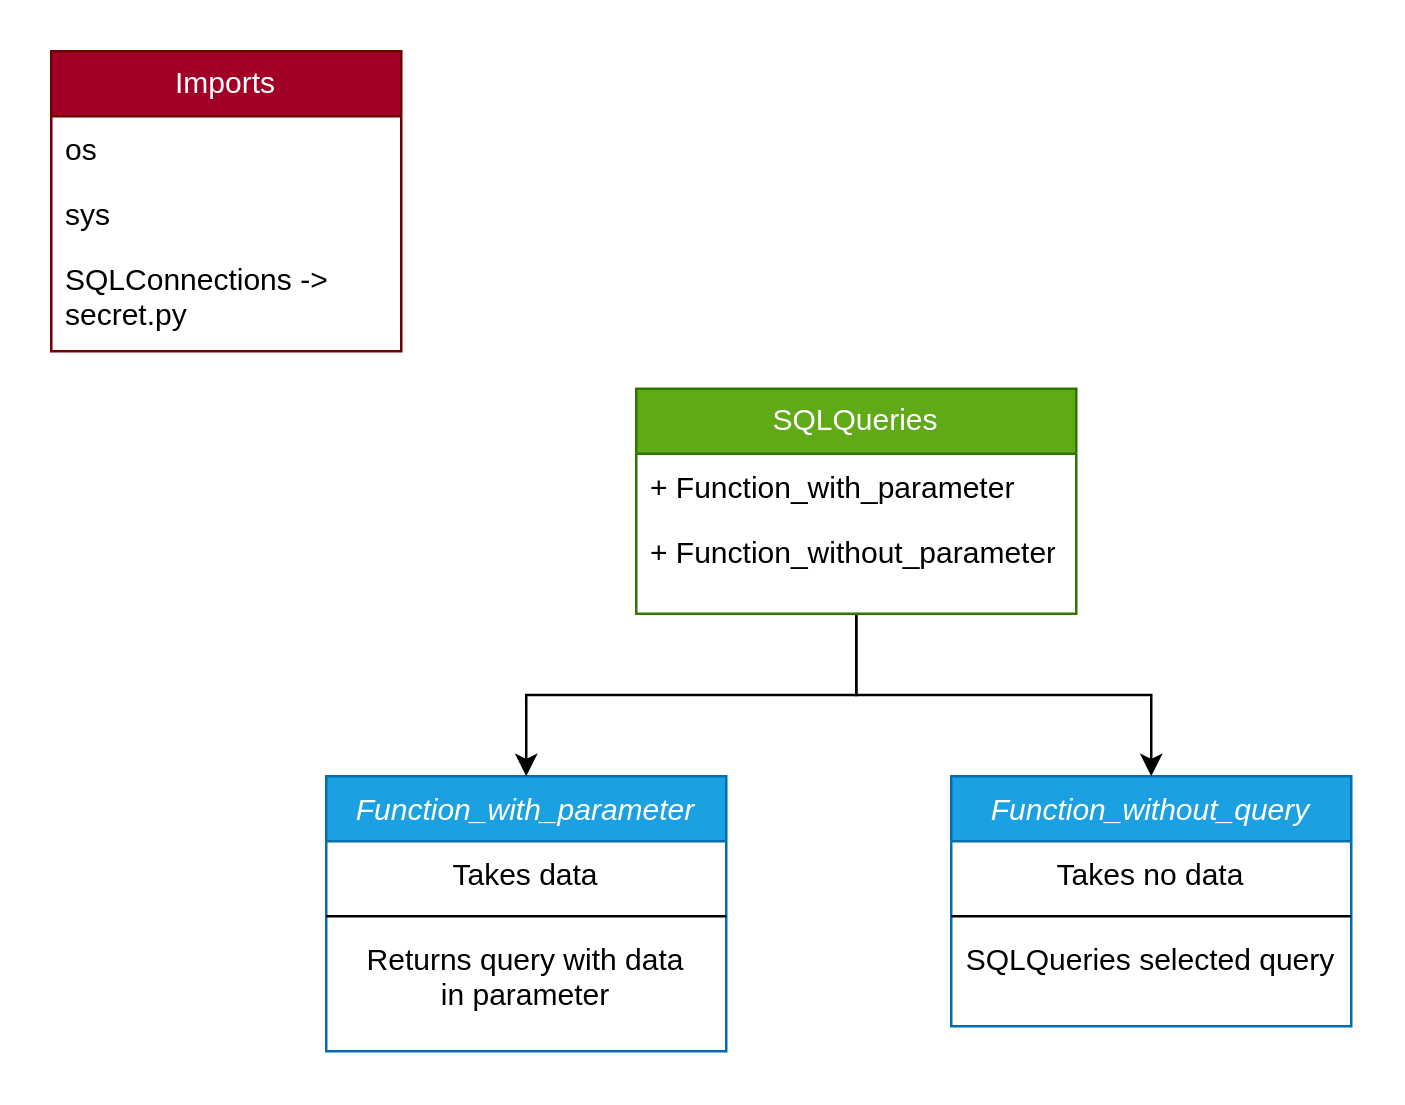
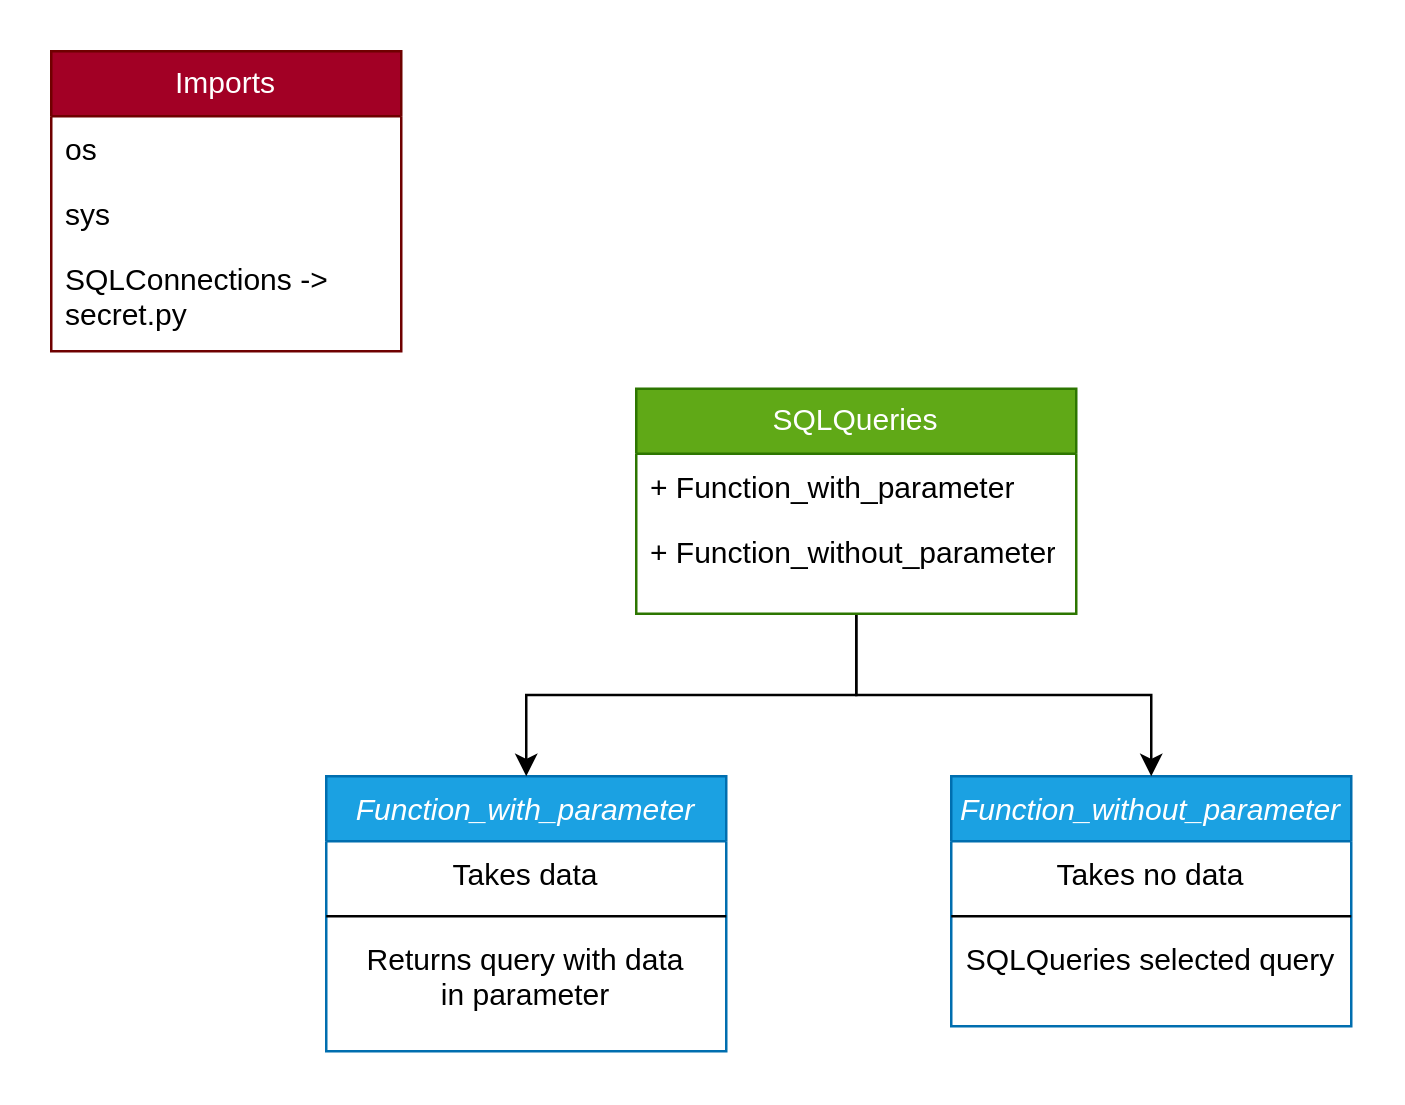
node "Function_without_query": label "Function_without_query" -> "Function_without_parameter"
